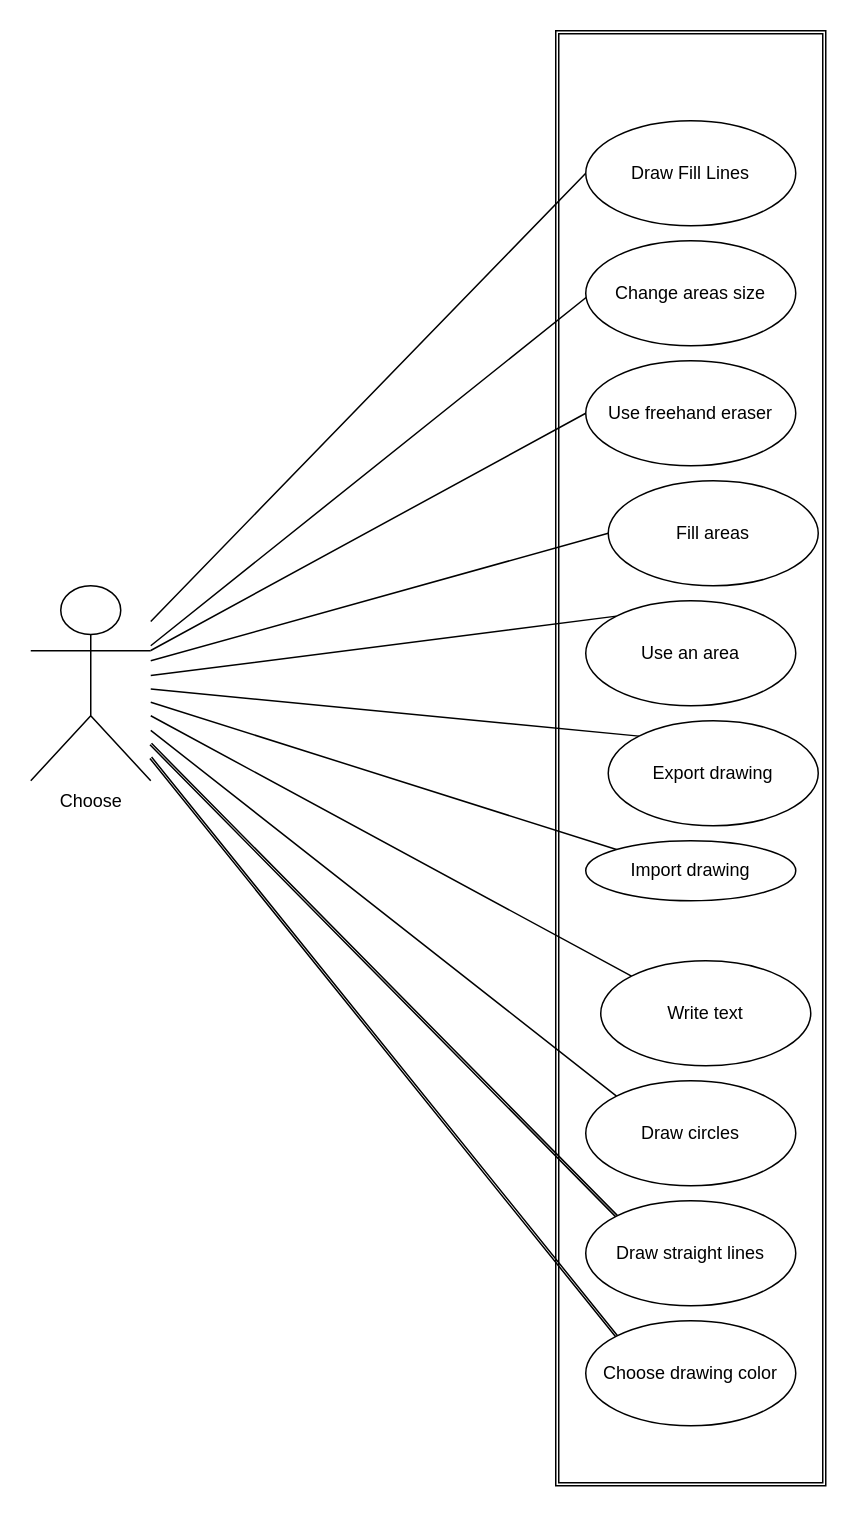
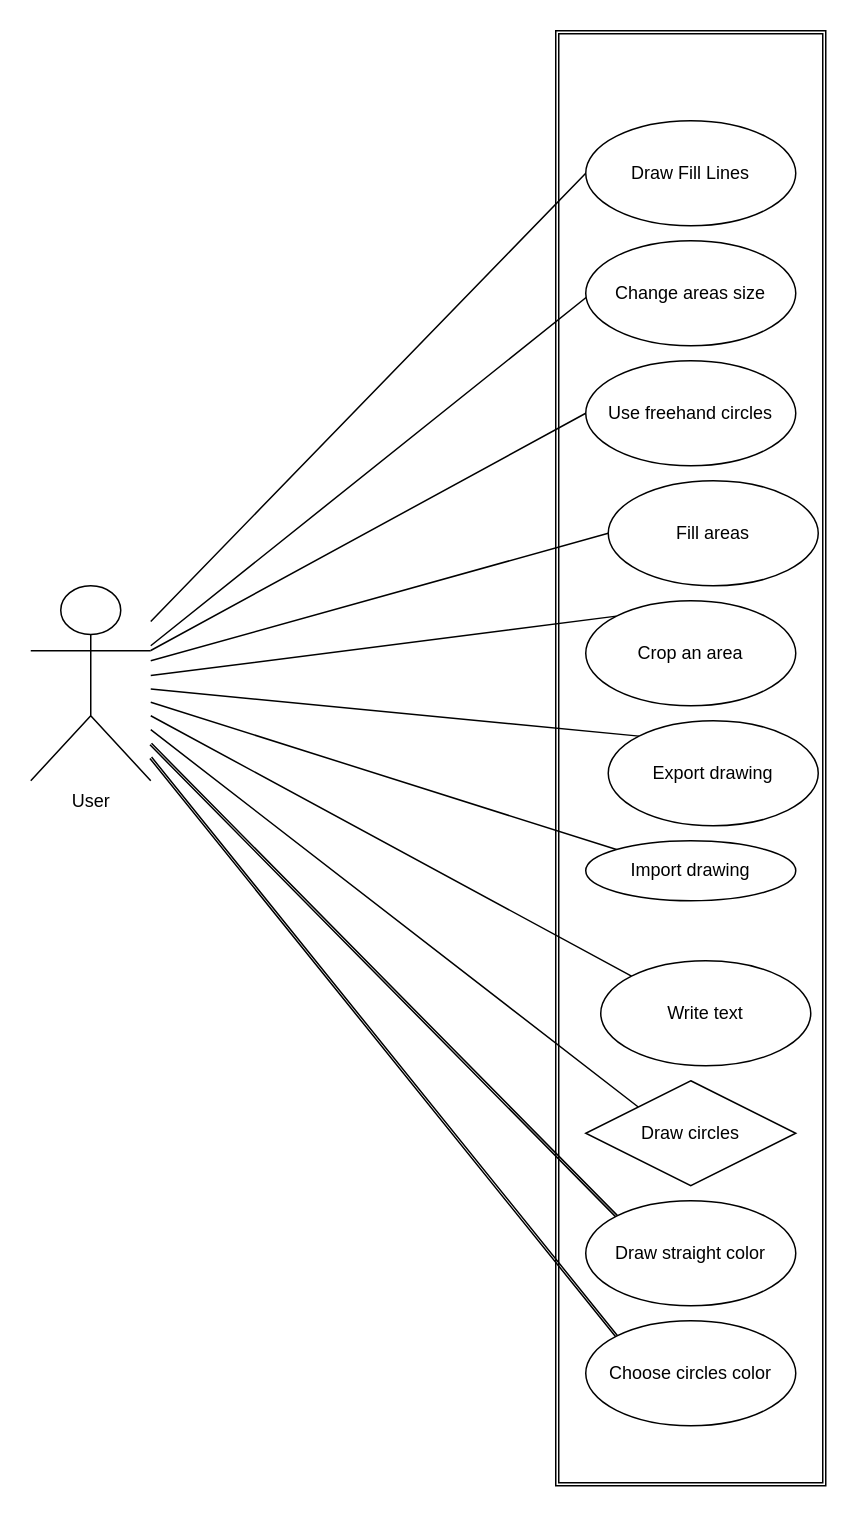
node "Use freehand eraser": label "Use freehand eraser" -> "Use freehand circles"
node "Use an area": label "Use an area" -> "Crop an area"
node "Choose": label "Choose" -> "User"
node "Draw circles": shape ellipse -> diamond
node "Draw straight lines": label "Draw straight lines" -> "Draw straight color"
node "Choose drawing color": label "Choose drawing color" -> "Choose circles color"
